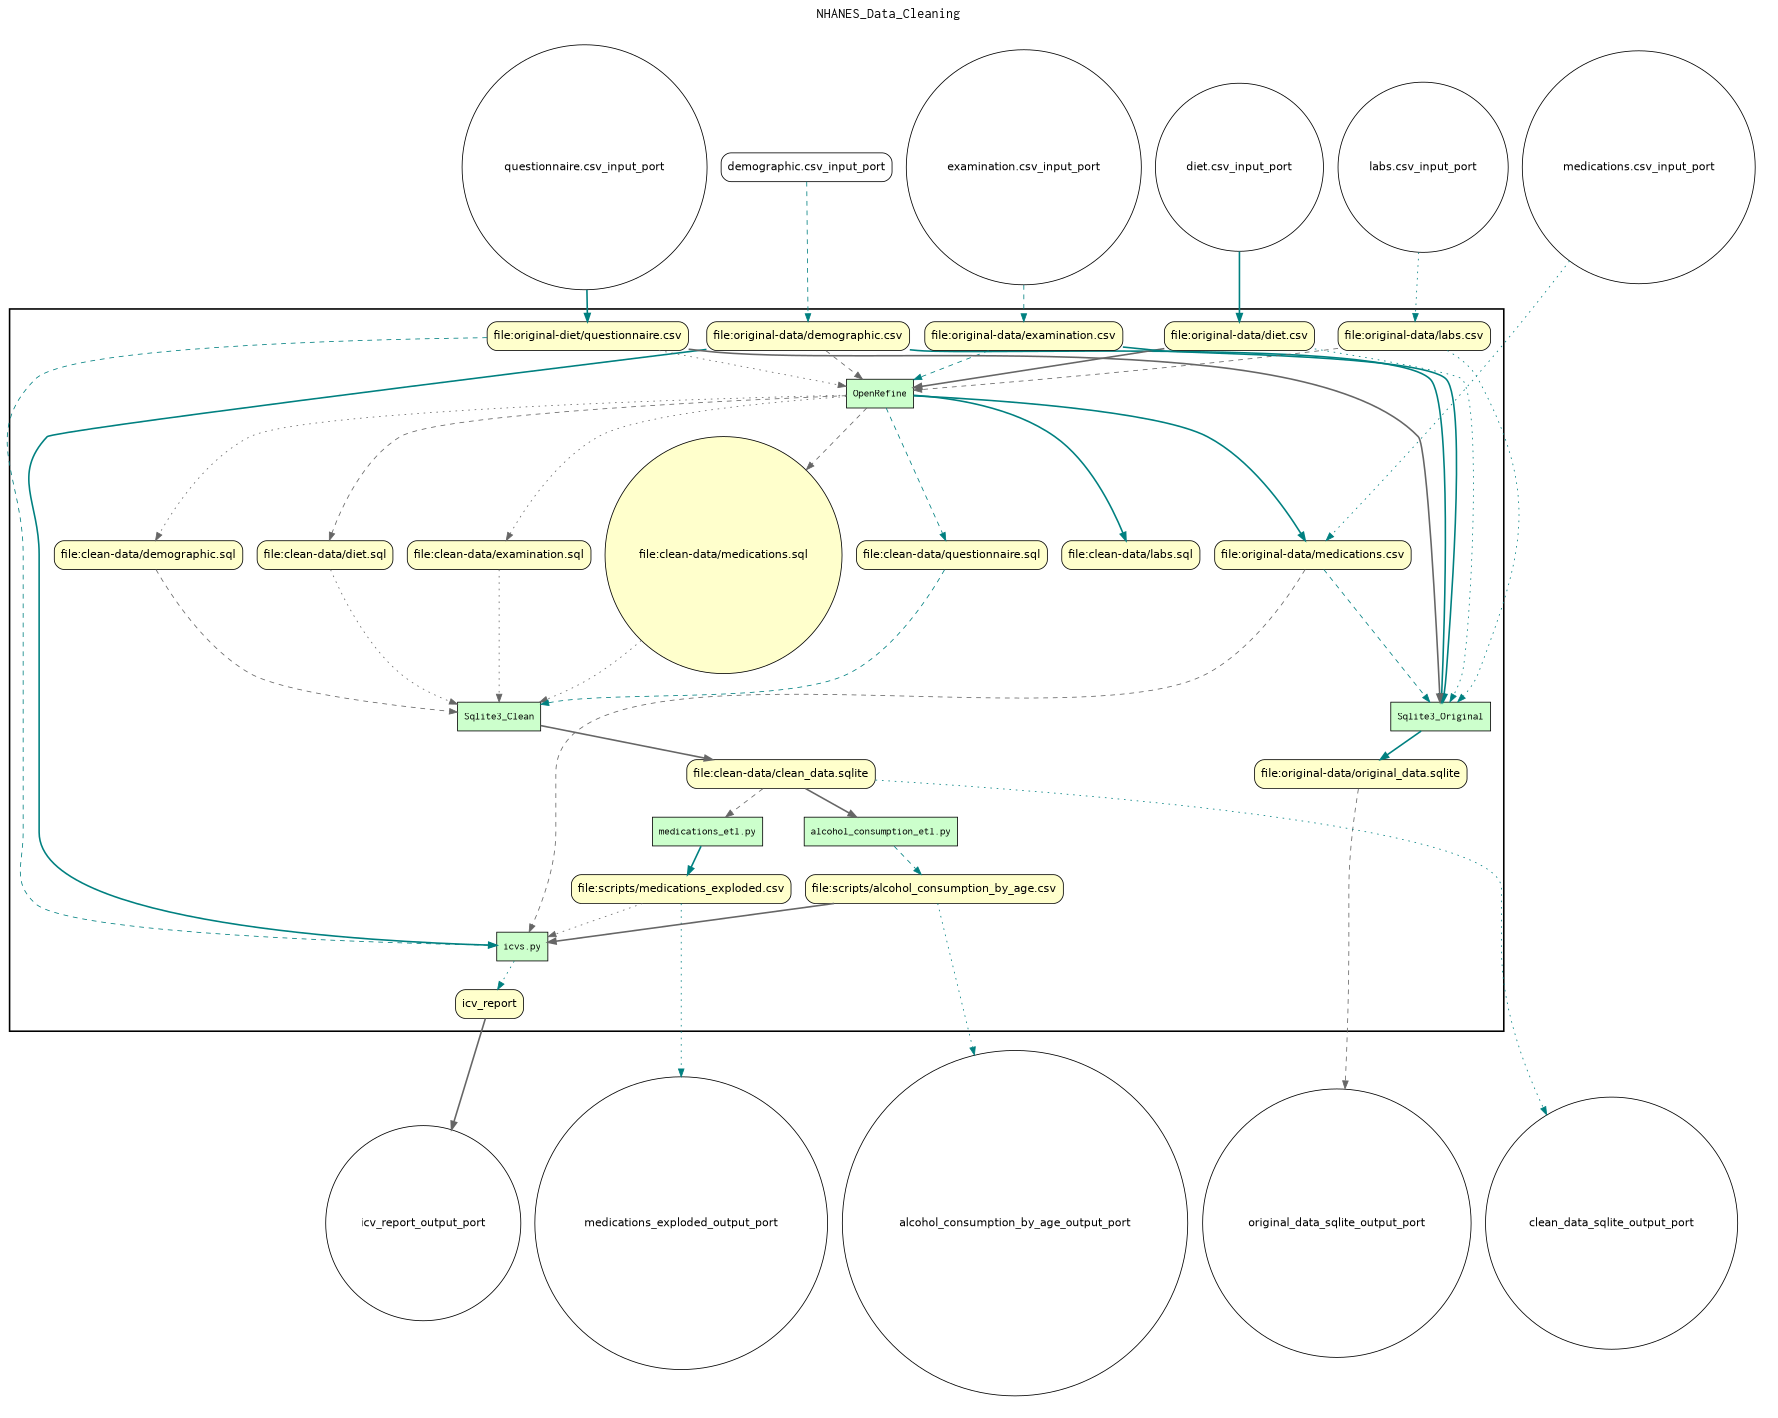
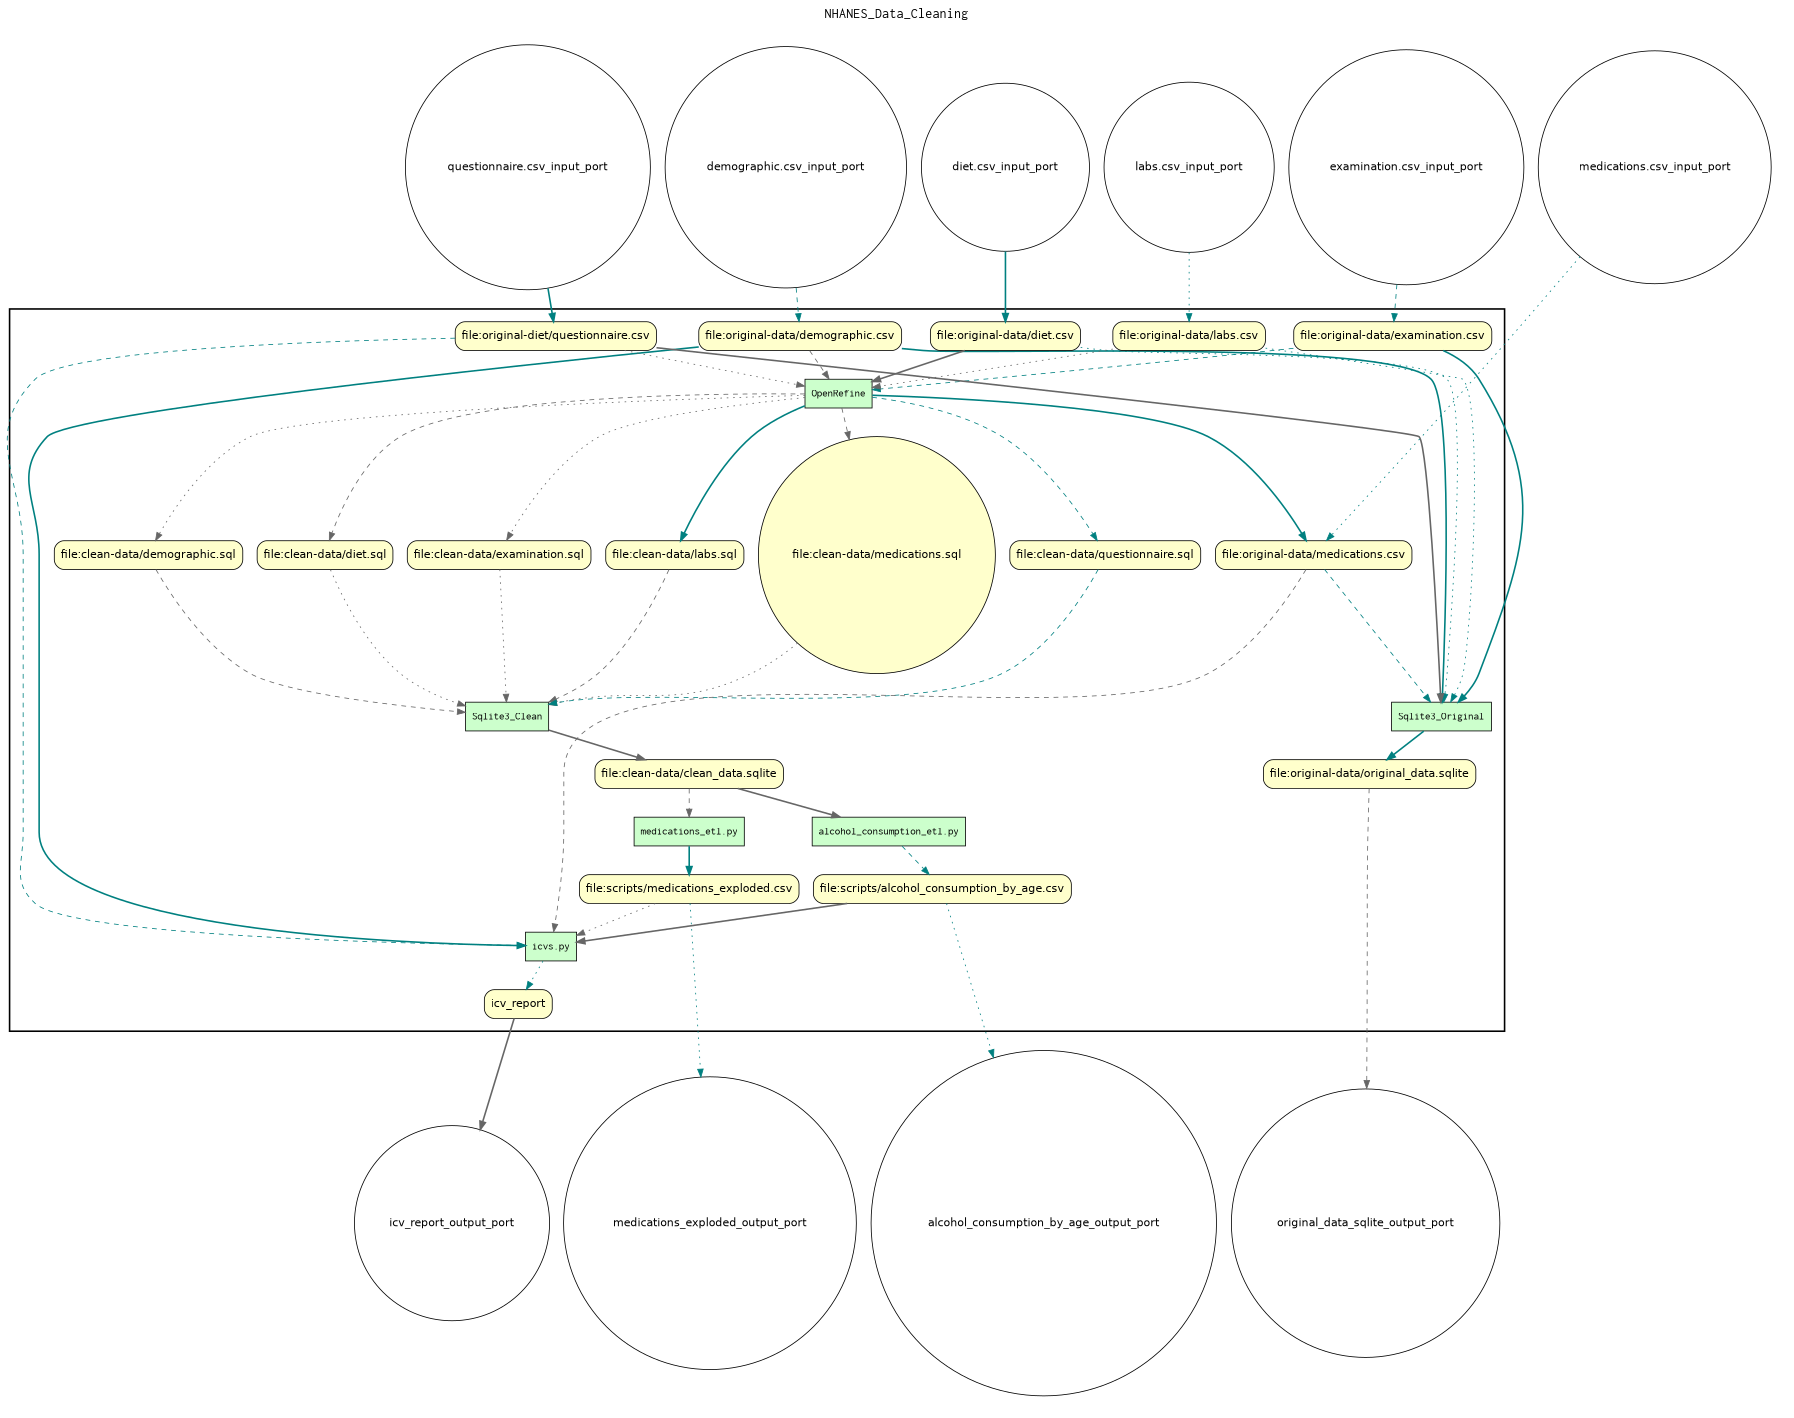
node "demographic.csv_input_port": shape box -> circle
edge "file:original-data/labs.csv" -> "OpenRefine": style dashed -> dotted
edge "file:clean-data/labs.sql" -> "Sqlite3_Clean": added
node "clean_data_sqlite_output_port": removed
